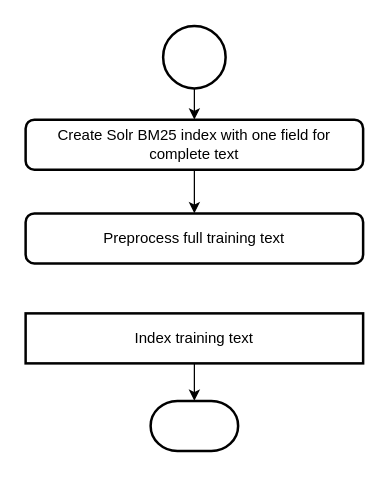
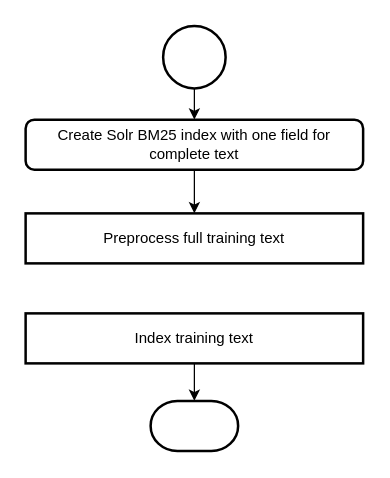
node "Preprocess full training text": shape rounded rectangle -> rectangle
